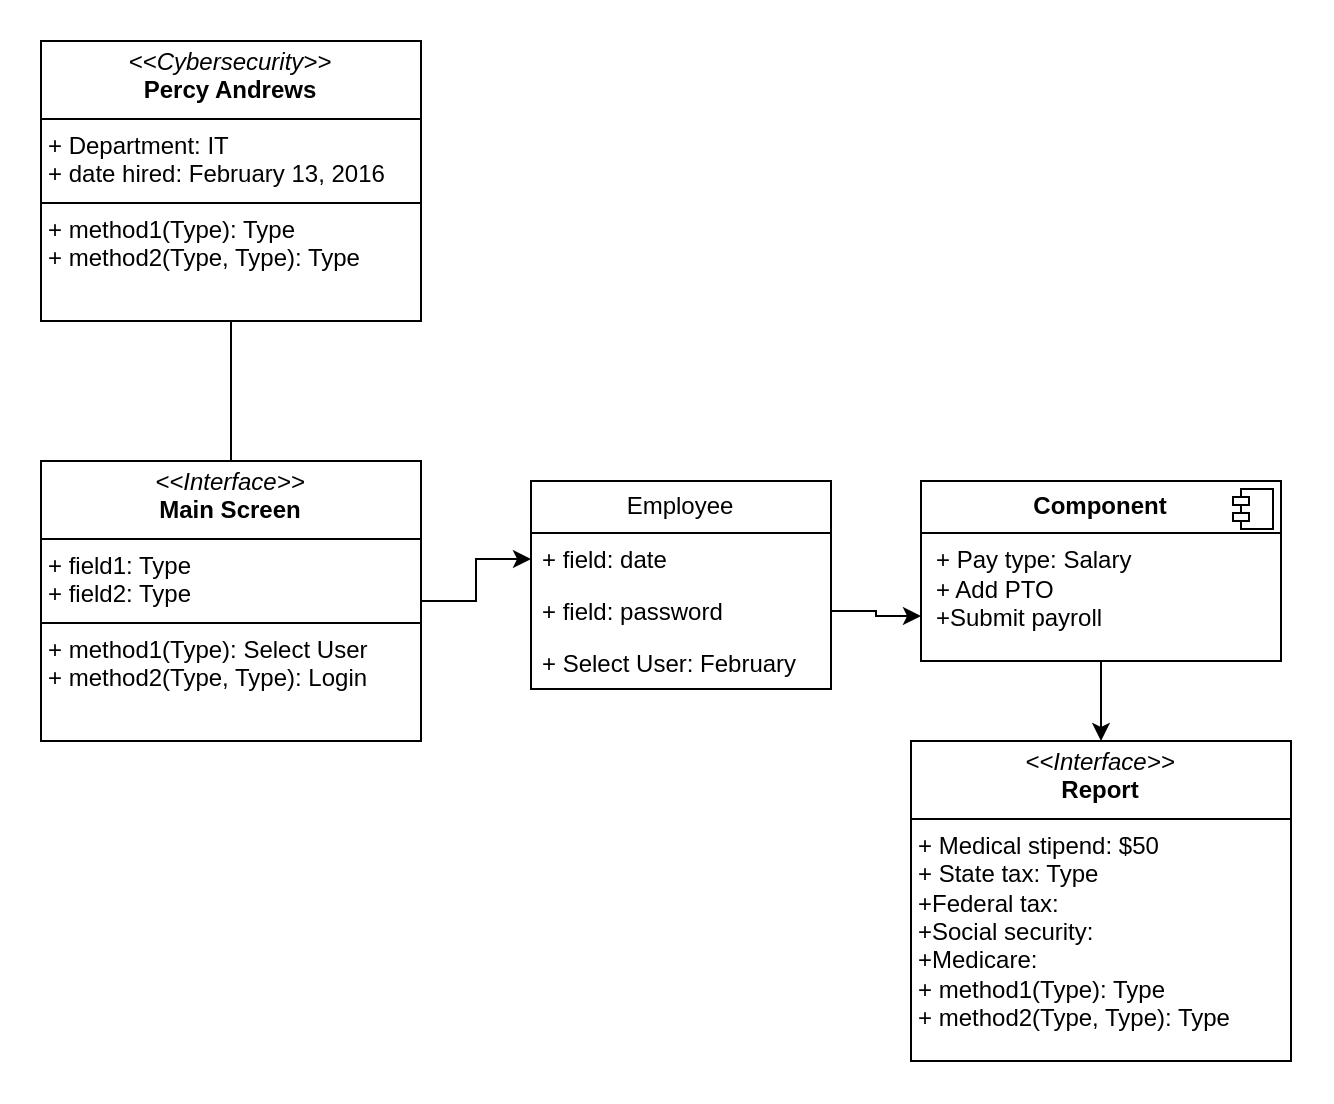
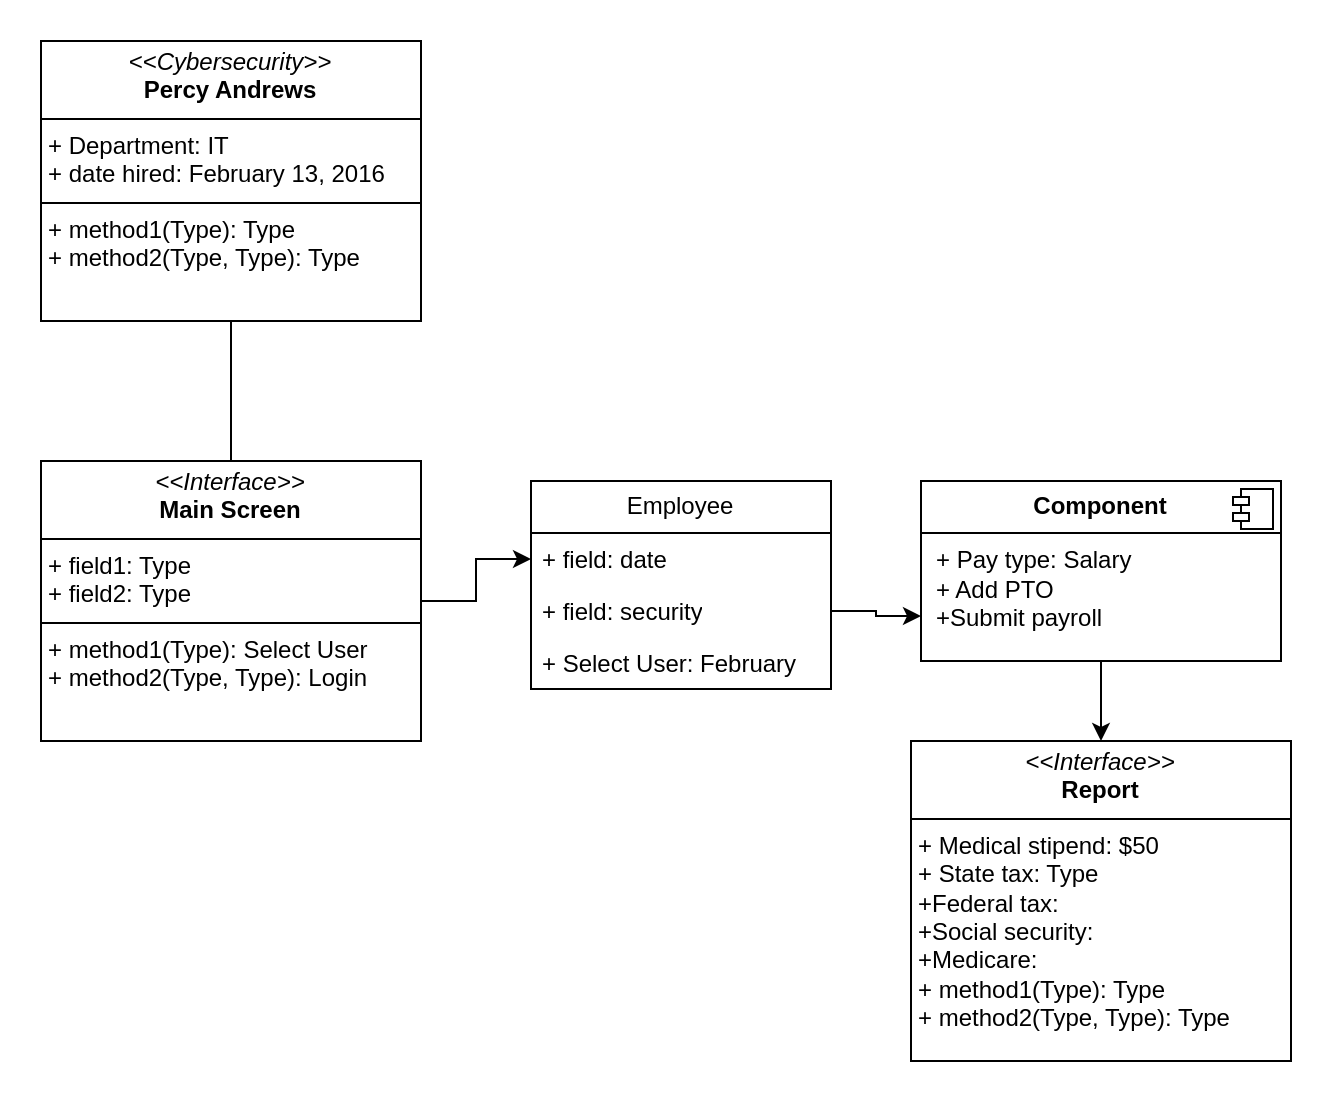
node "+ field: password": label "+ field: password" -> "+ field: security"
